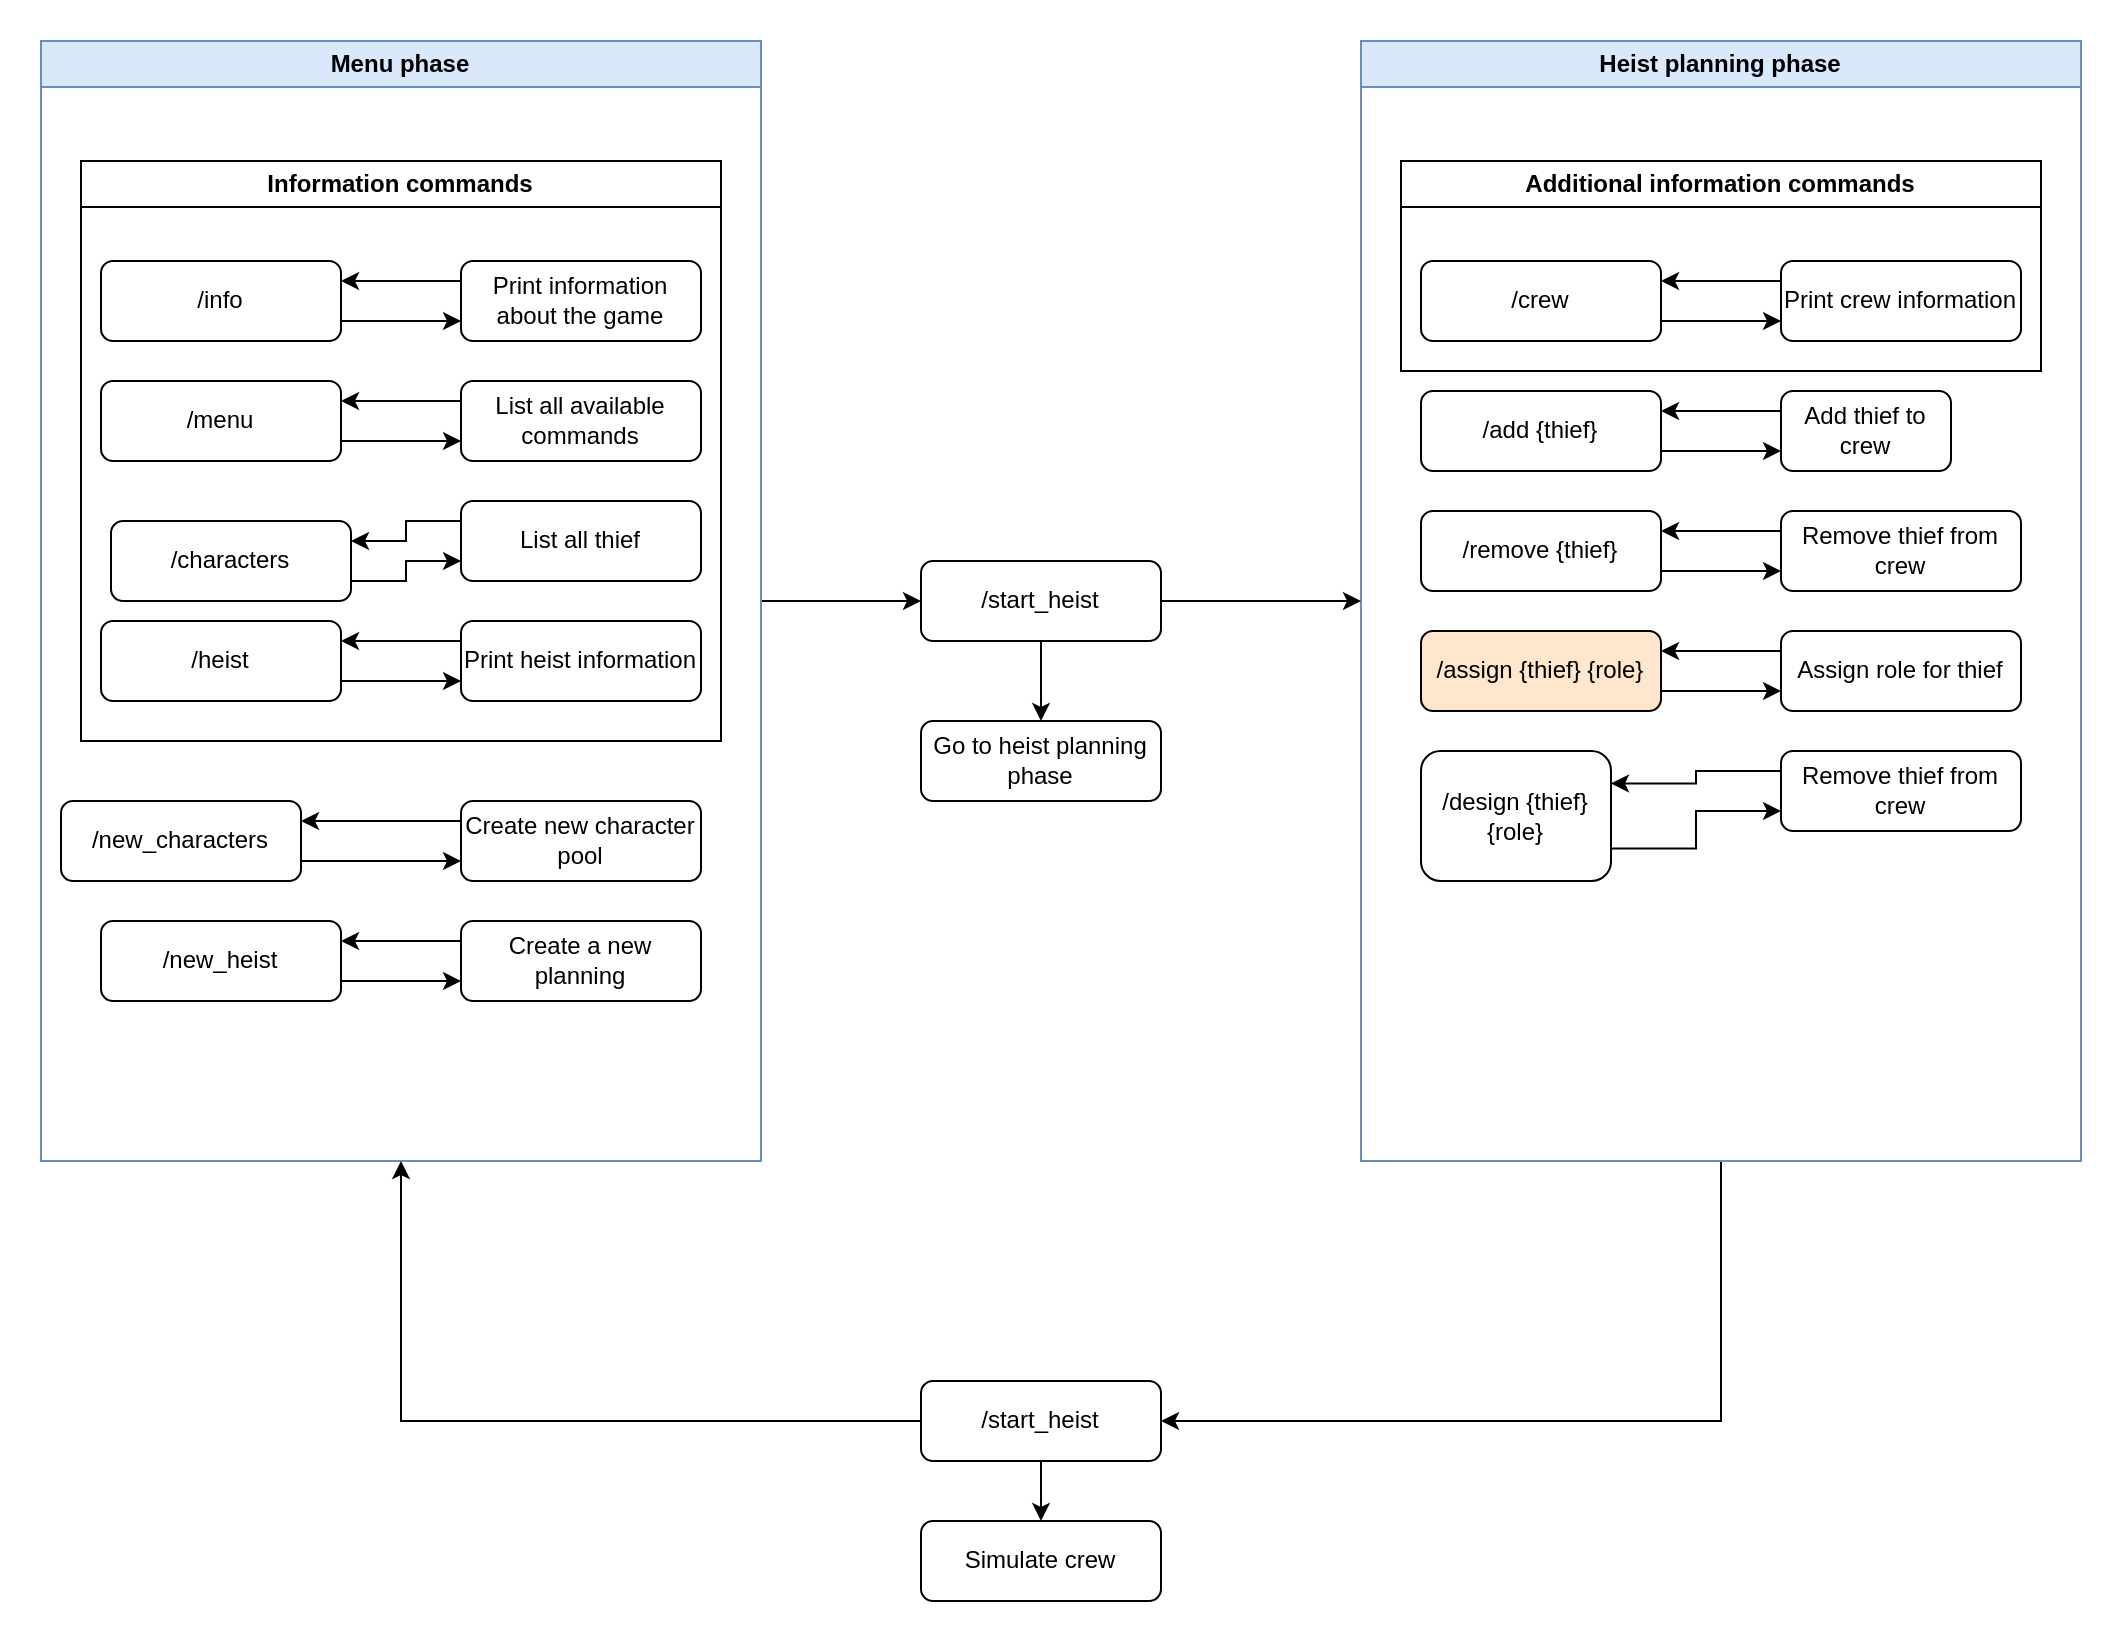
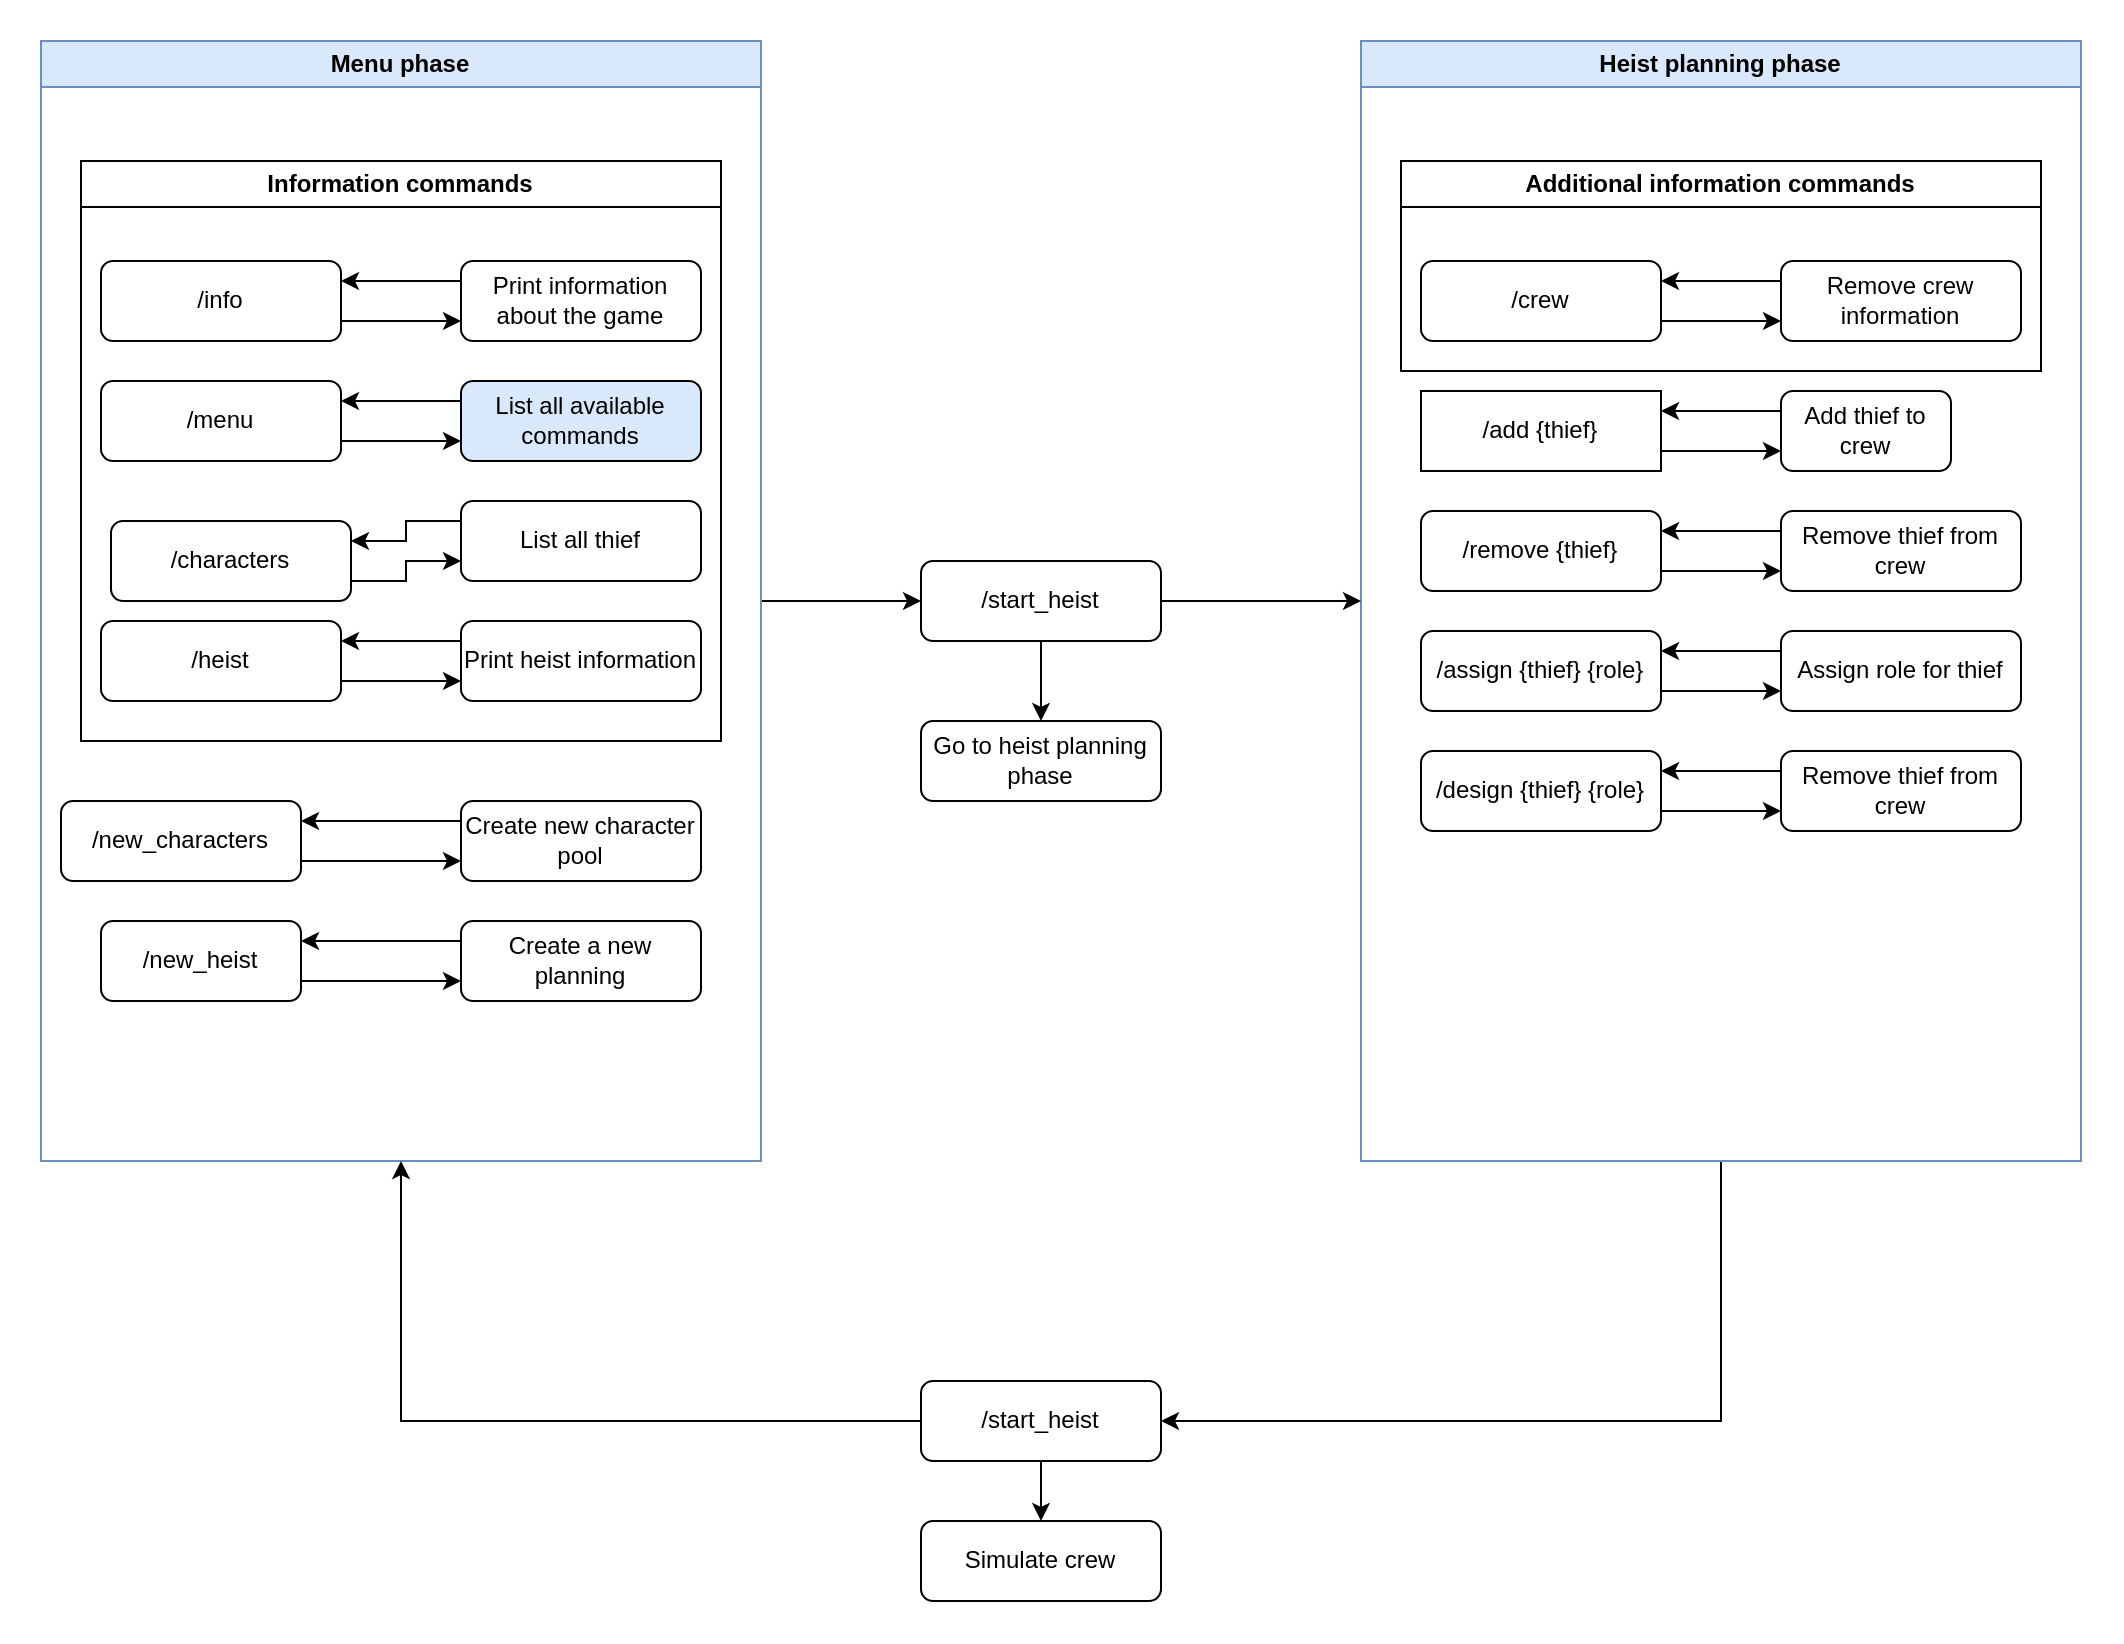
node "Print crew information": label "Print crew information" -> "Remove crew information"
node "List all available commands": fillcolor #ffffff -> #dae8fc
node "/add {thief}": shape rounded rectangle -> rectangle
node "/assign {thief} {role}": fillcolor #ffe6cc -> #ffffff
node "/design {thief} {role}": size 190x130 -> 240x80
node "/new_heist": size 240x80 -> 200x80
